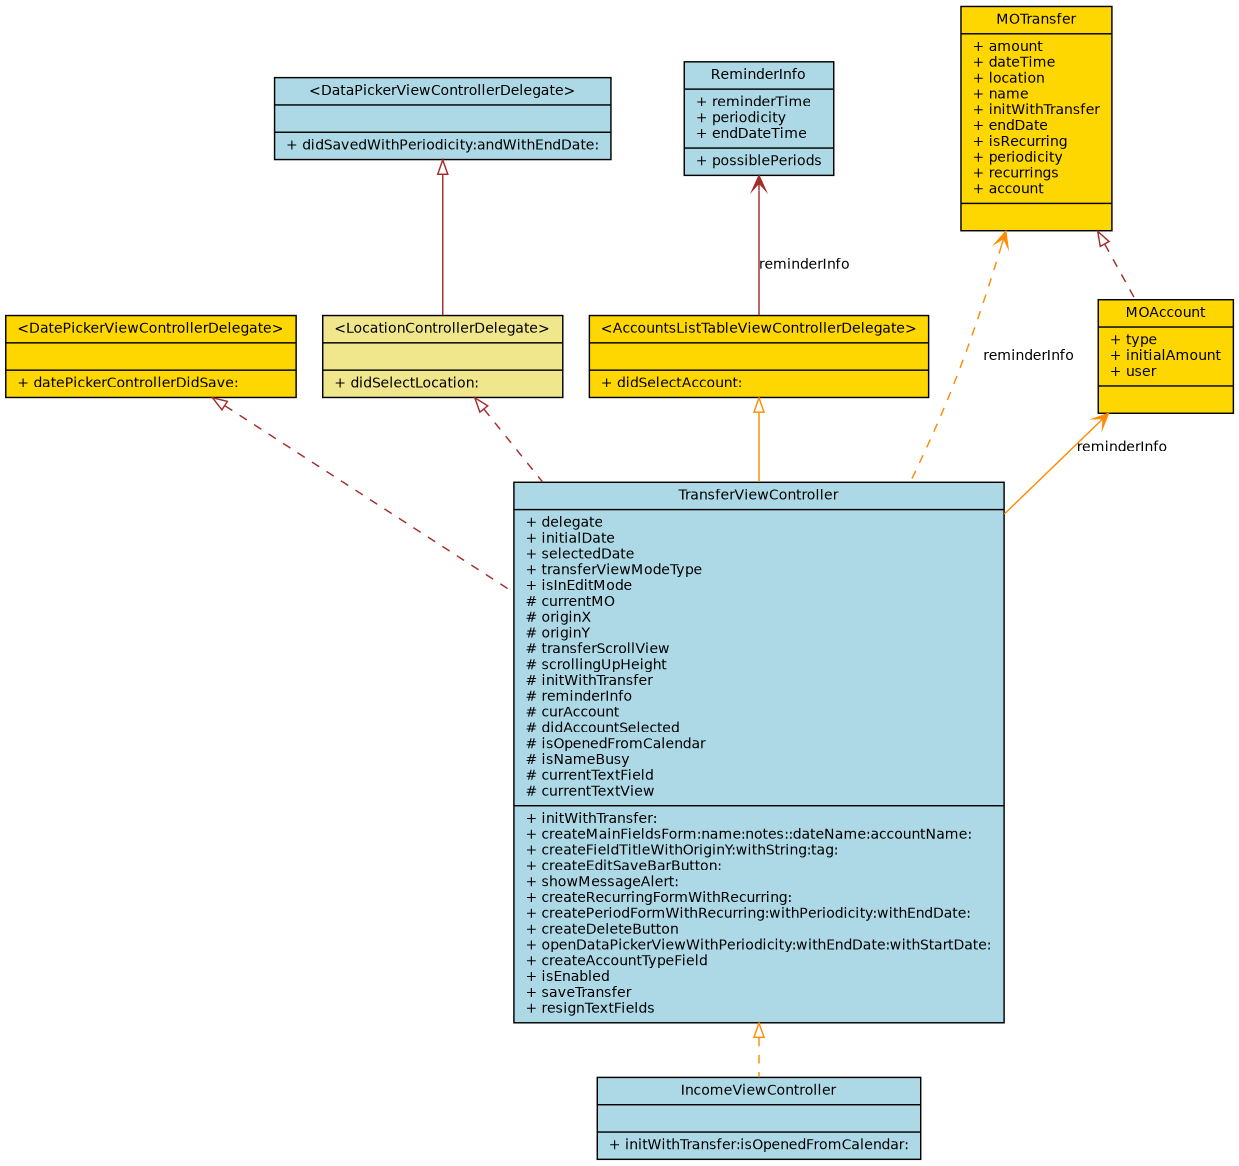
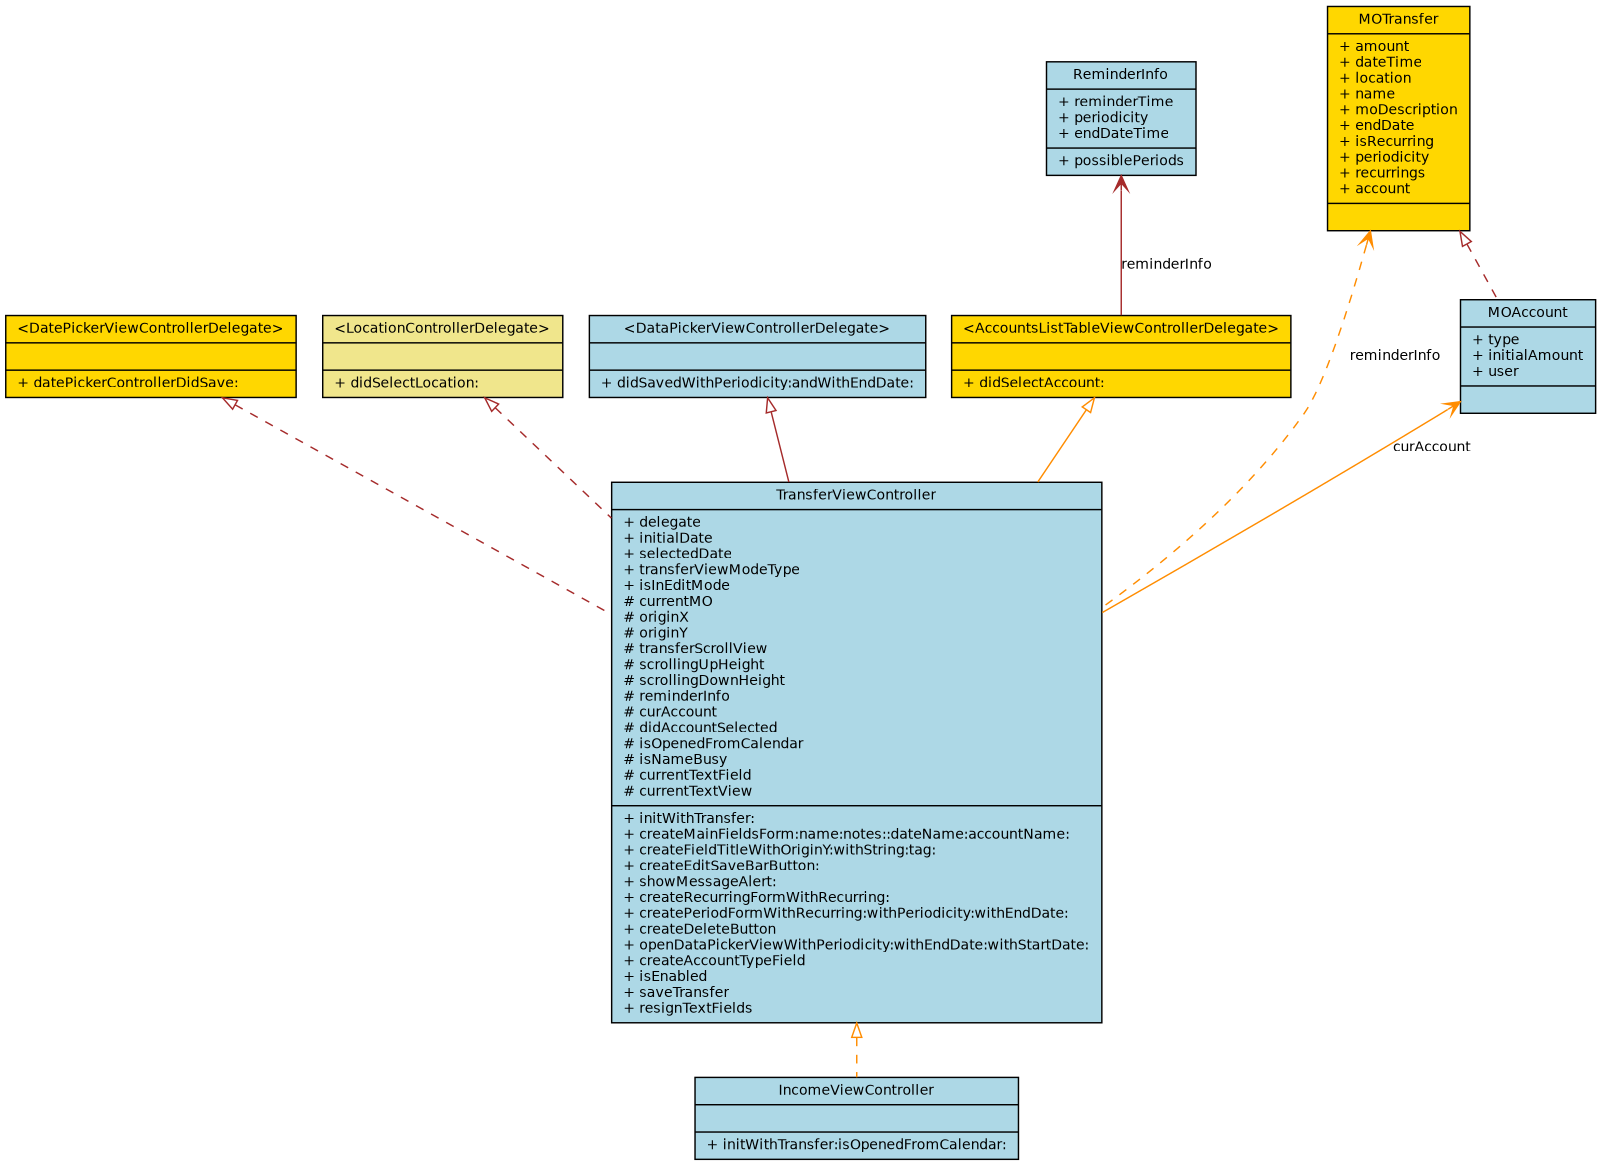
node "MOTransfer": text "+ initWithTransfer" -> "+ moDescription"
edge "<LocationControllerDelegate>" -> "<DataPickerViewControllerDelegate>": now "TransferViewController" -> "<DataPickerViewControllerDelegate>"
node "MOAccount": fillcolor gold -> lightblue
edge "TransferViewController" -> "MOAccount": label "reminderInfo" -> "curAccount"
node "TransferViewController": text "# initWithTransfer" -> "# scrollingDownHeight"
